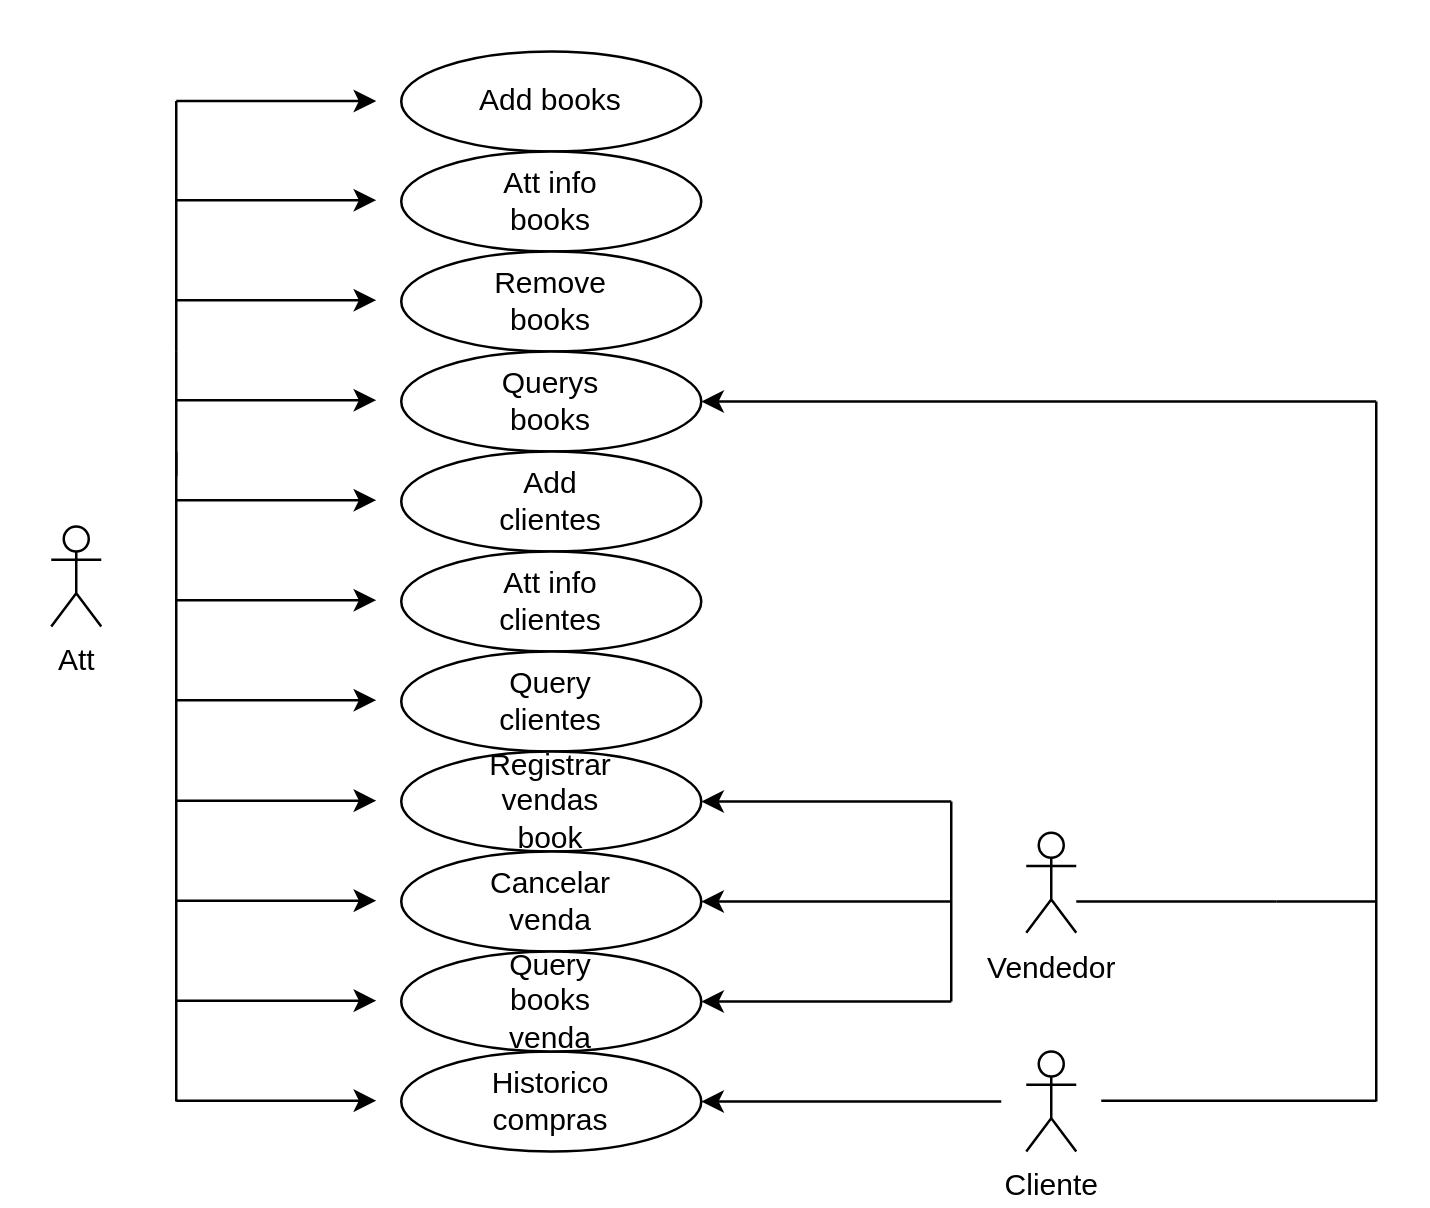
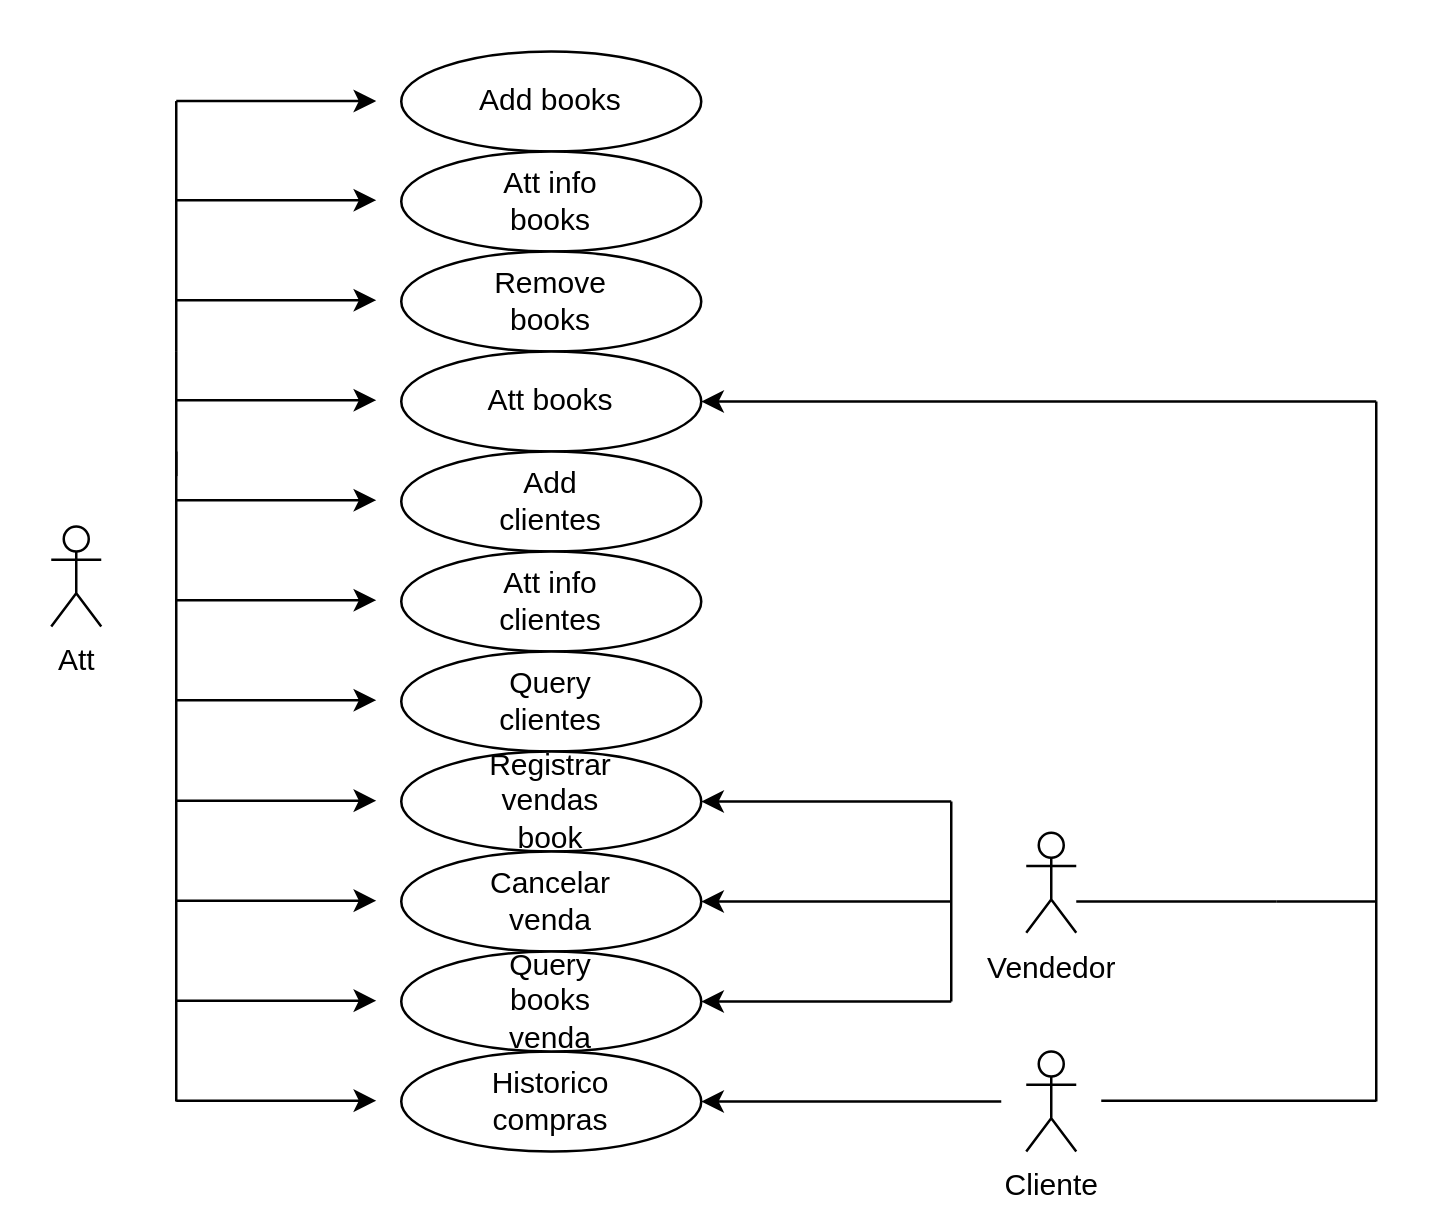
node "Querys books": label "Querys books" -> "Att books"
